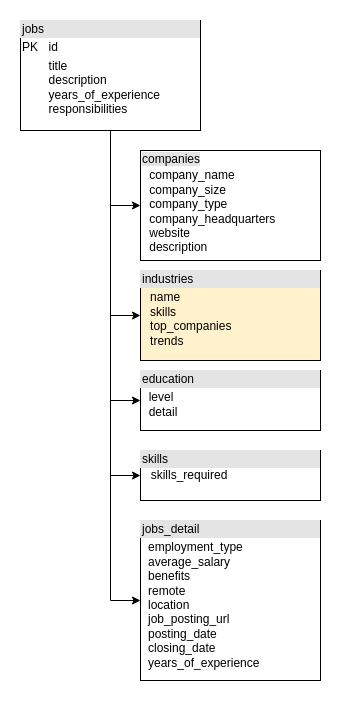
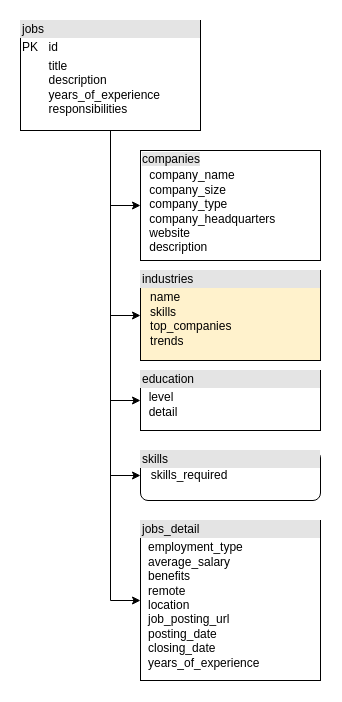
node "skills skills_required": shape rectangle -> rounded rectangle
